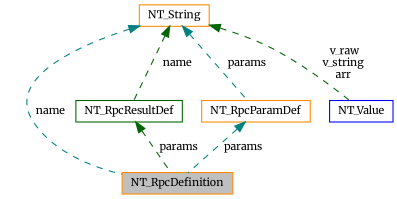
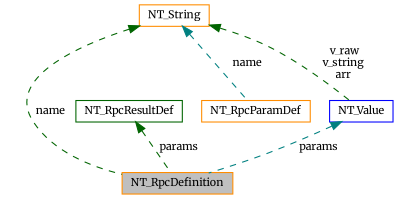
edge "NT_RpcParamDef" -> "NT_String": label " params" -> " name"
edge "NT_RpcResultDef" -> "NT_String": removed, label "name"
edge "NT_RpcDefinition" -> "NT_String": color teal -> darkgreen
edge "NT_RpcDefinition" -> "NT_RpcParamDef": now "NT_RpcDefinition" -> "NT_Value"
